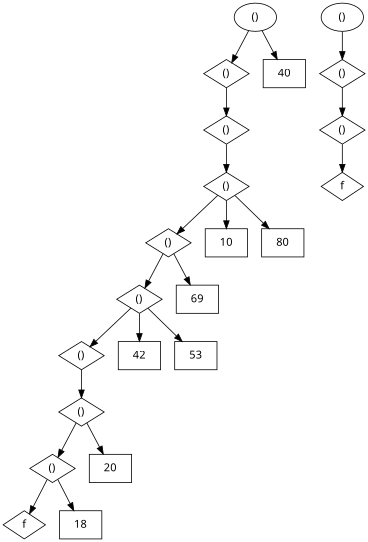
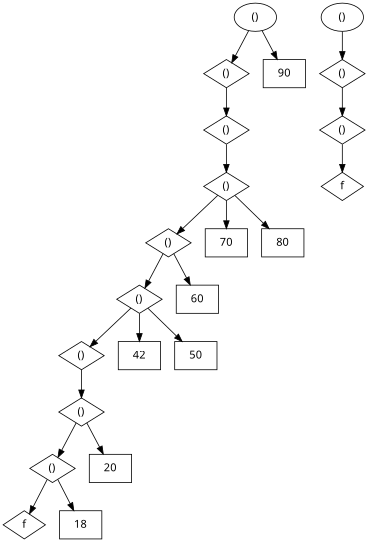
node "40": label "40" -> "90"
node "10": label "10" -> "70"
node "69": label "69" -> "60"
node "53": label "53" -> "50"
